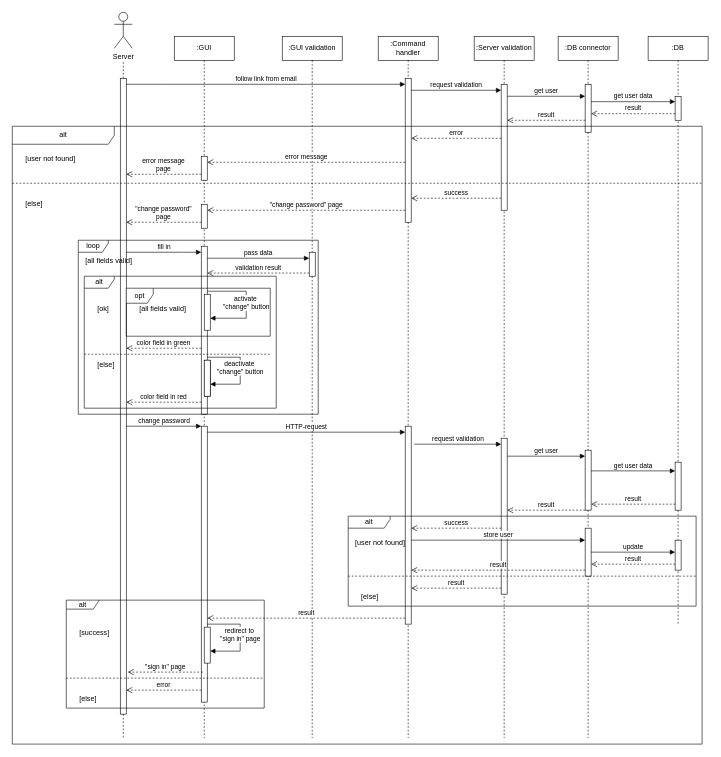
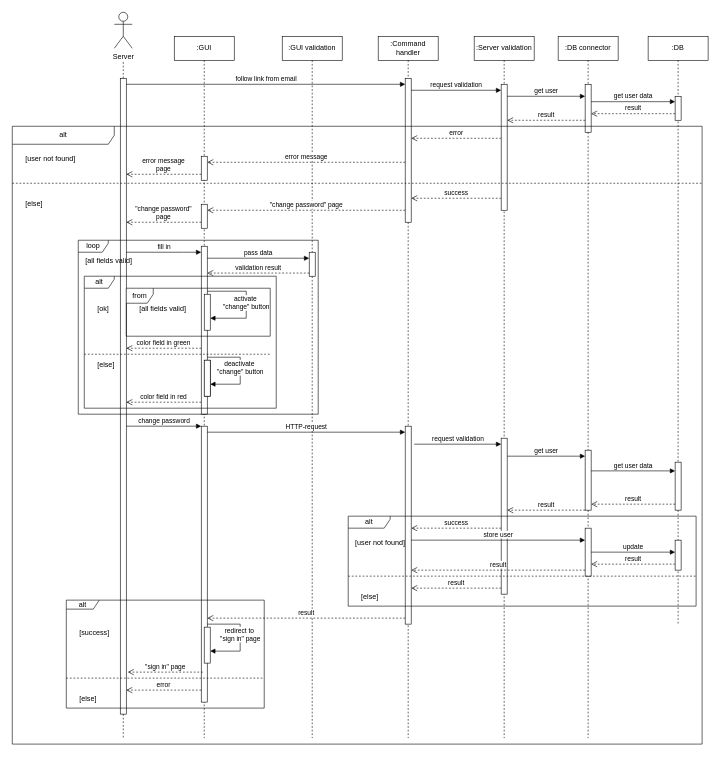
node "opt": label "opt" -> "from"
